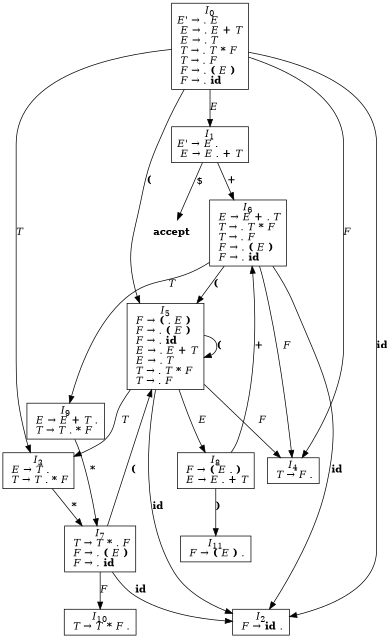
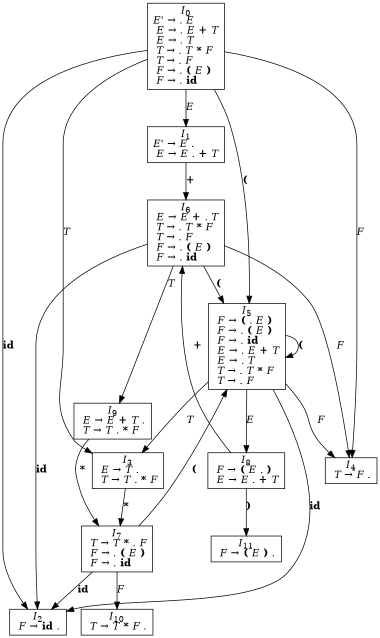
node "accept": removed
